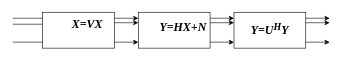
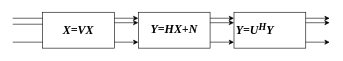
node "X=VX": moved (87, 24) -> (78, 30)
node "Y=HX+N": moved (183, 26) -> (174, 29)
node "Y=UHY": moved (270, 29) -> (255, 29)
